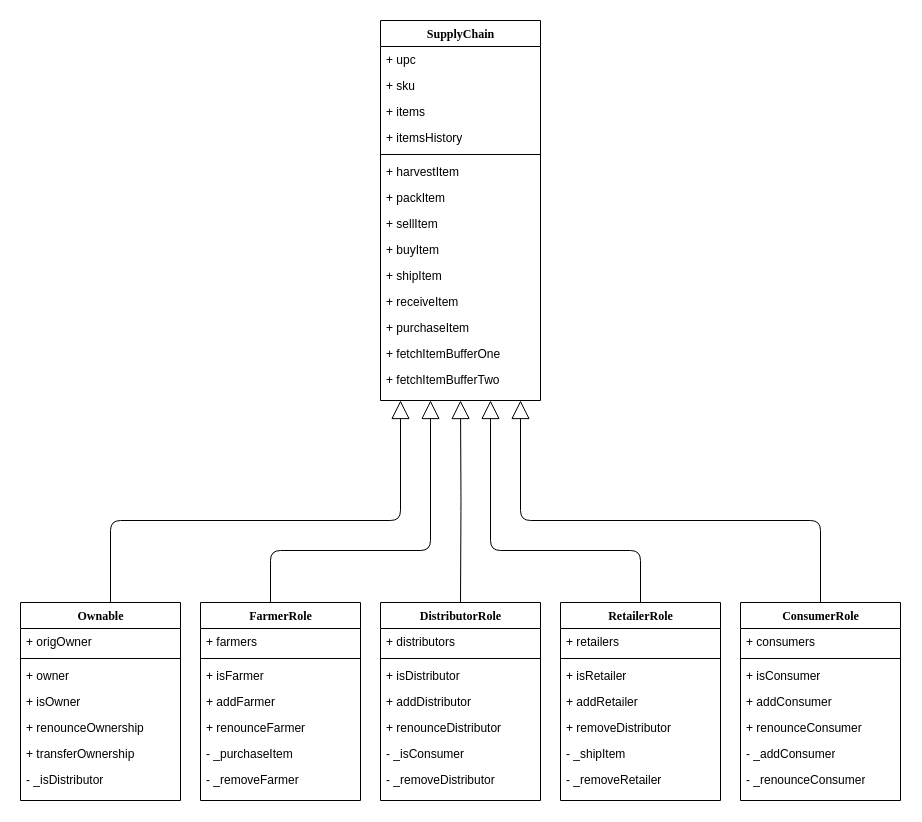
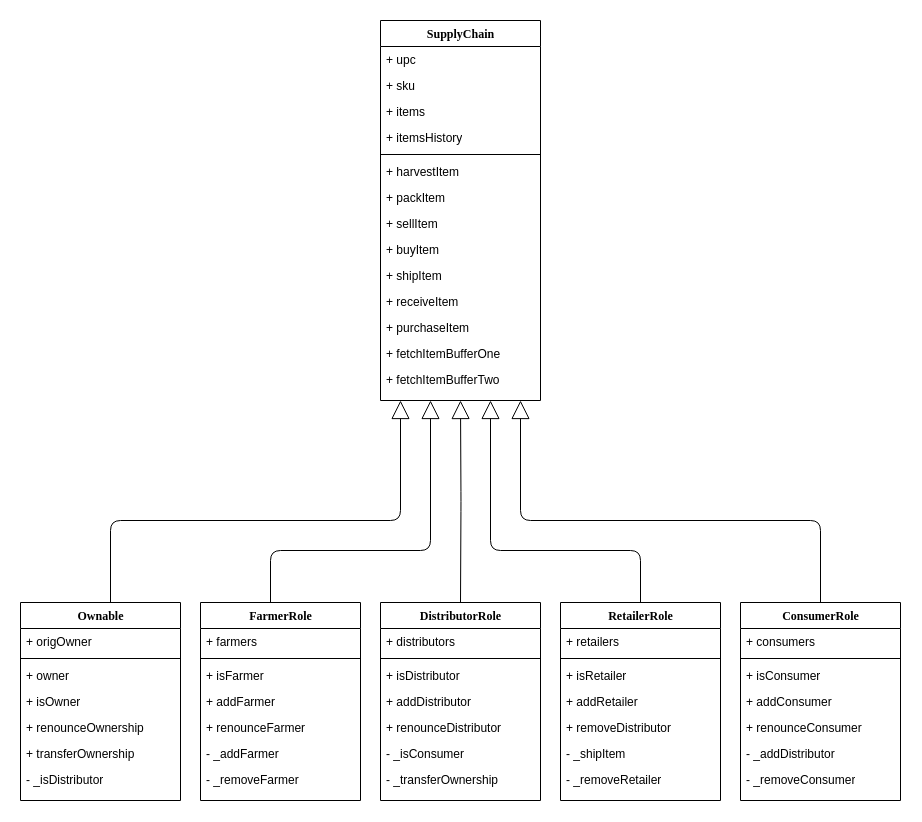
node "- _purchaseItem": label "- _purchaseItem" -> "- _addFarmer"
node "- _addConsumer": label "- _addConsumer" -> "- _addDistributor"
node "- _removeDistributor": label "- _removeDistributor" -> "- _transferOwnership"
node "- _renounceConsumer": label "- _renounceConsumer" -> "- _removeConsumer"
